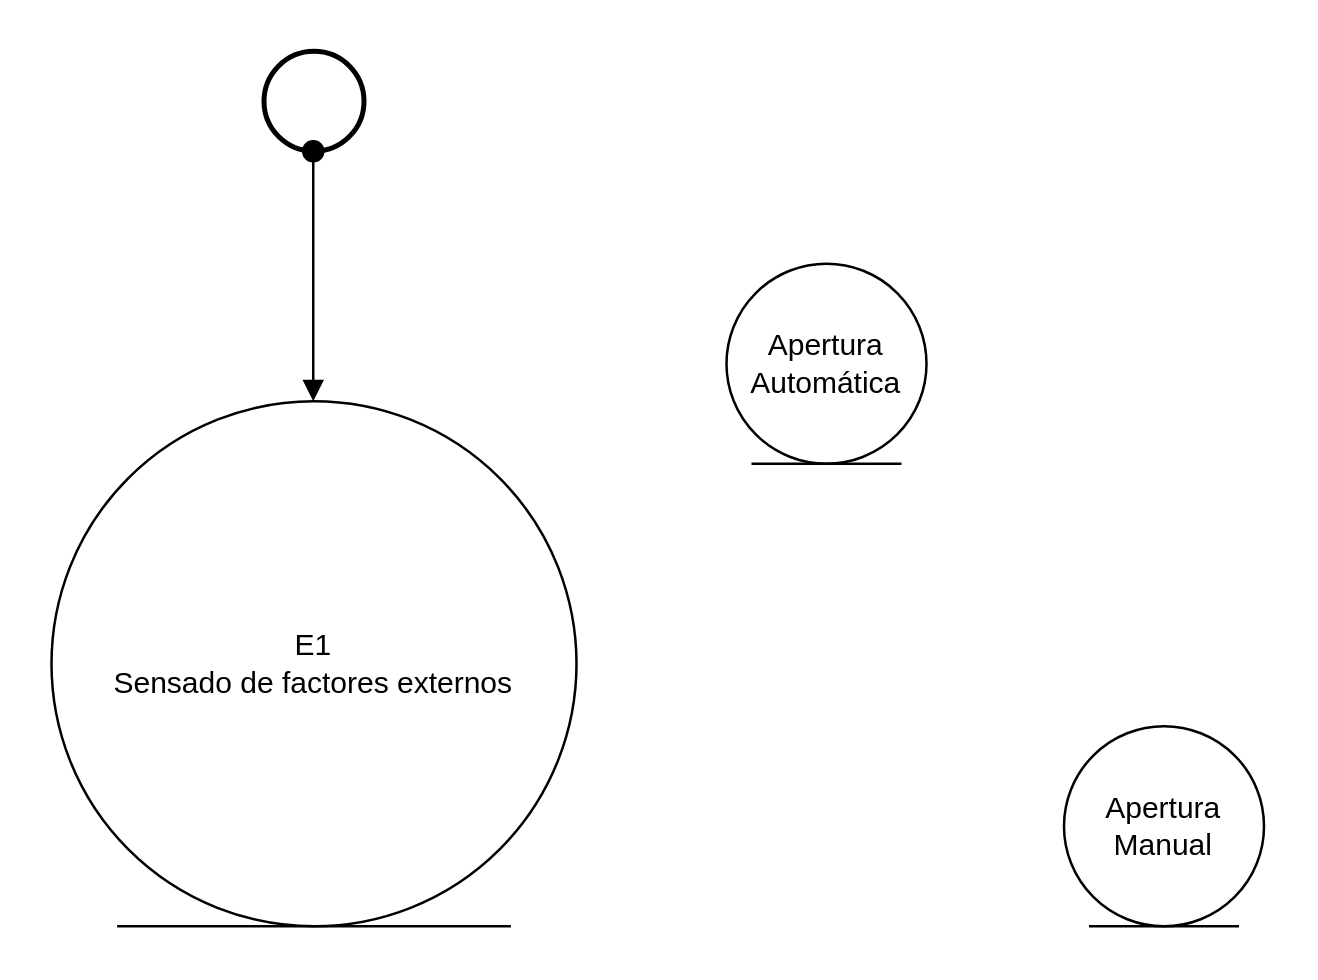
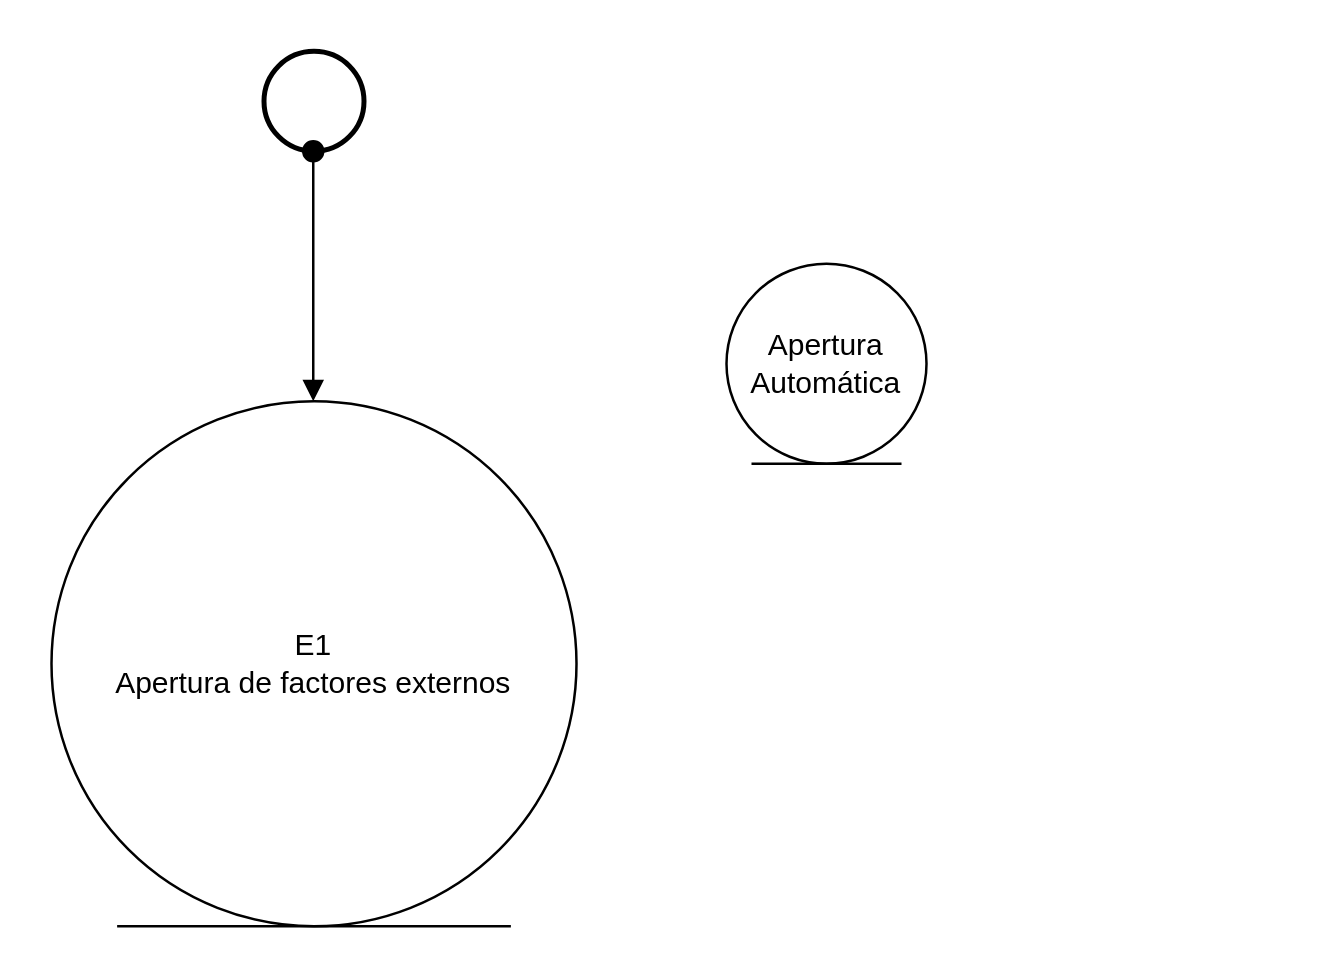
node "E1 Sensado de factores externos": label "E1 Sensado de factores externos" -> "E1 Apertura de factores externos"
node "Apertura Manual": removed
